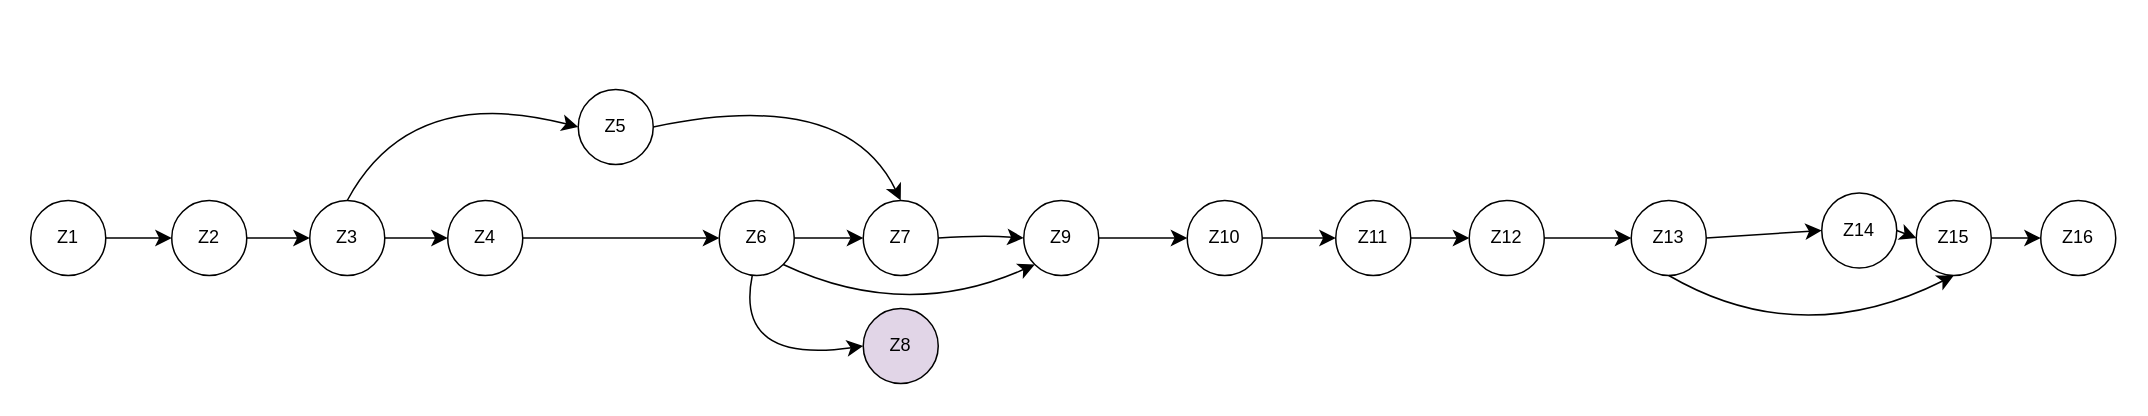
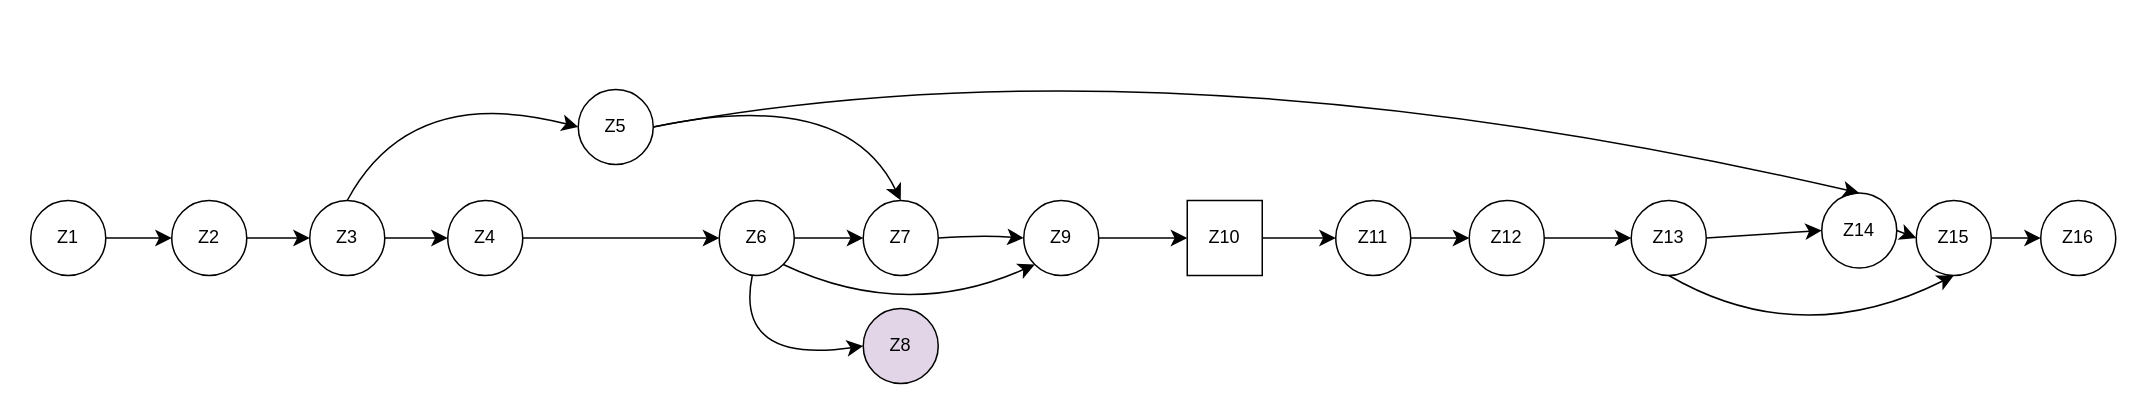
edge "Z5" -> "Z14": added
node "Z10": shape ellipse -> rectangle
